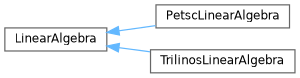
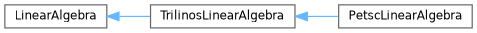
edge "PetscLinearAlgebra" -> "LinearAlgebra": now "PetscLinearAlgebra" -> "TrilinosLinearAlgebra"
